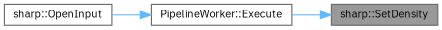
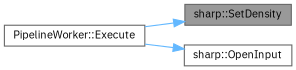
edge "sharp::OpenInput" -> "PipelineWorker::Execute": reversed
